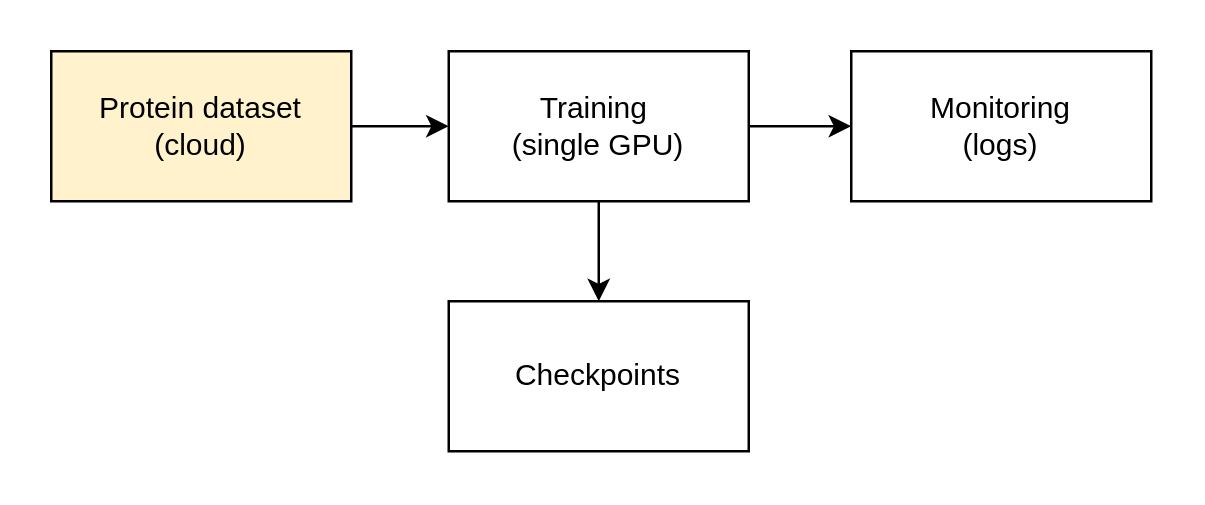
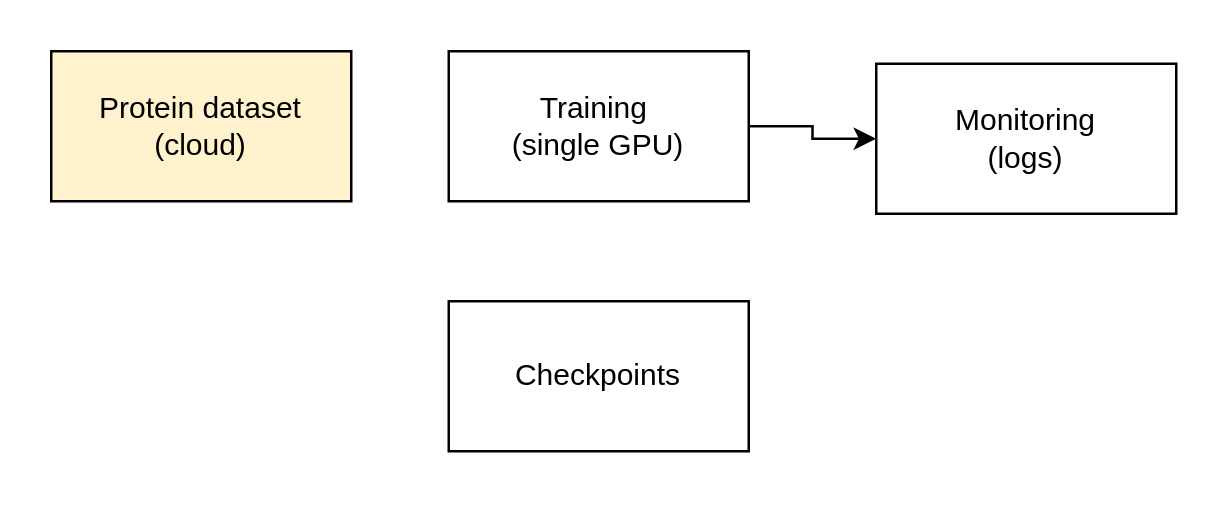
edge "Protein dataset (cloud)" -> "Training (single GPU)": removed
node "Monitoring (logs)": moved (1001, 126) -> (1026, 139)
edge "Training (single GPU)" -> "Checkpoints": removed
